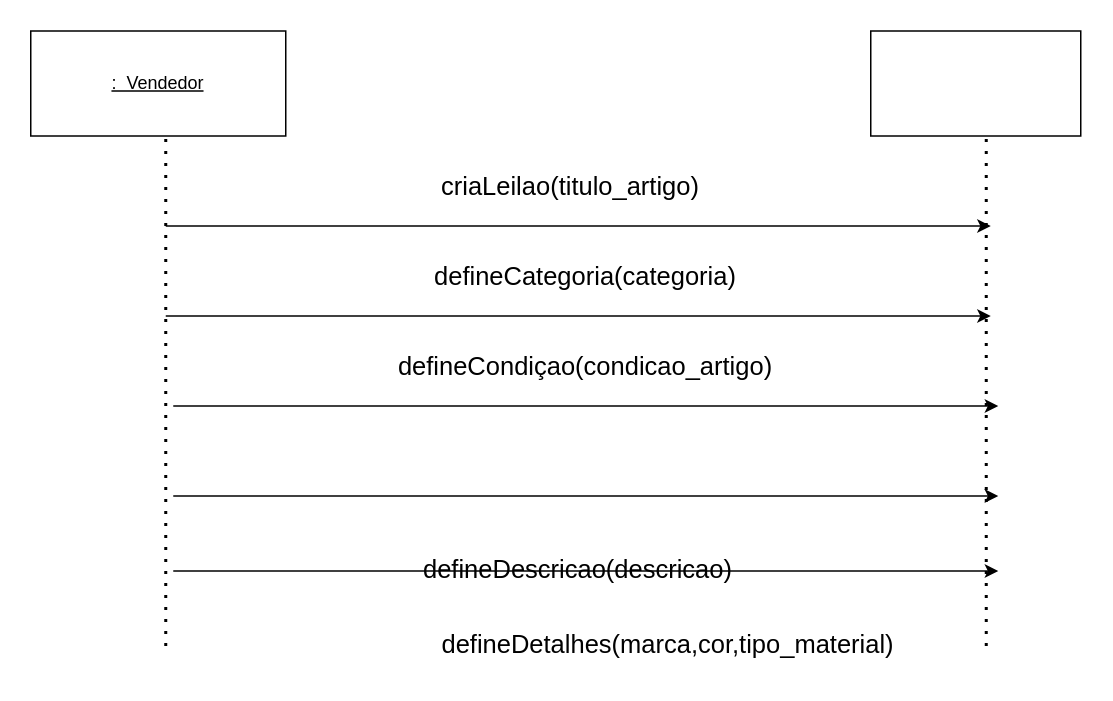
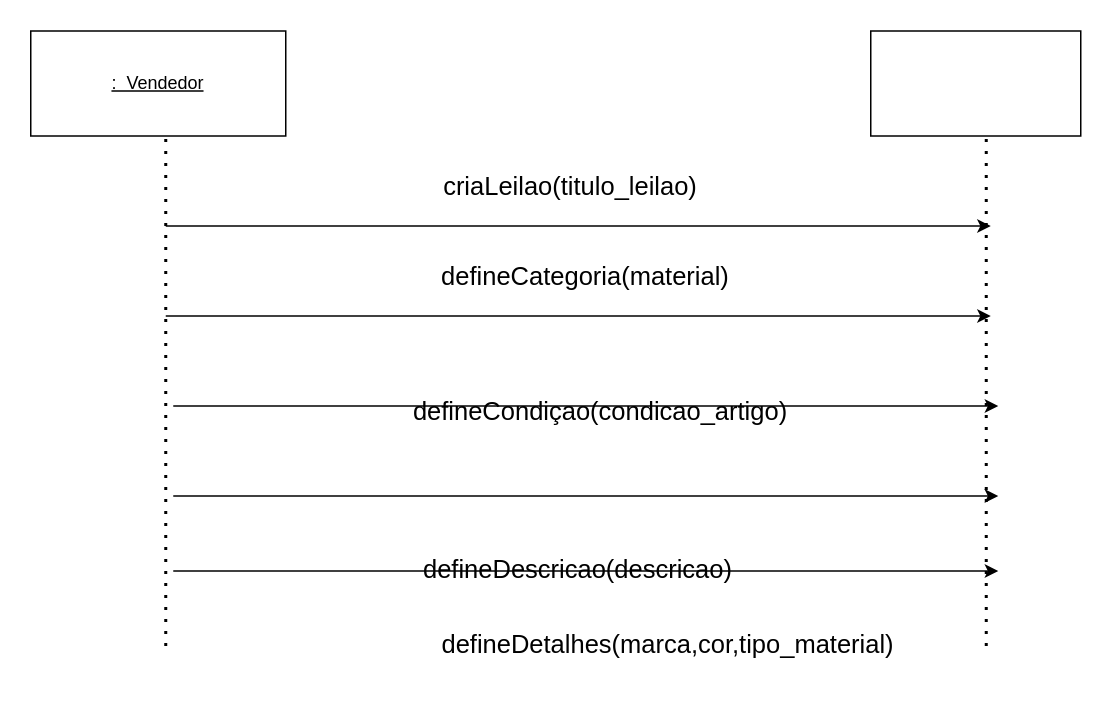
node "criaLeilao(titulo_artigo)": label "criaLeilao(titulo_artigo)" -> "criaLeilao(titulo_leilao)"
node "defineCategoria(categoria)": label "defineCategoria(categoria)" -> "defineCategoria(material)"
node "defineCondiçao(condicao_artigo)": moved (586, 368) -> (601, 413)
